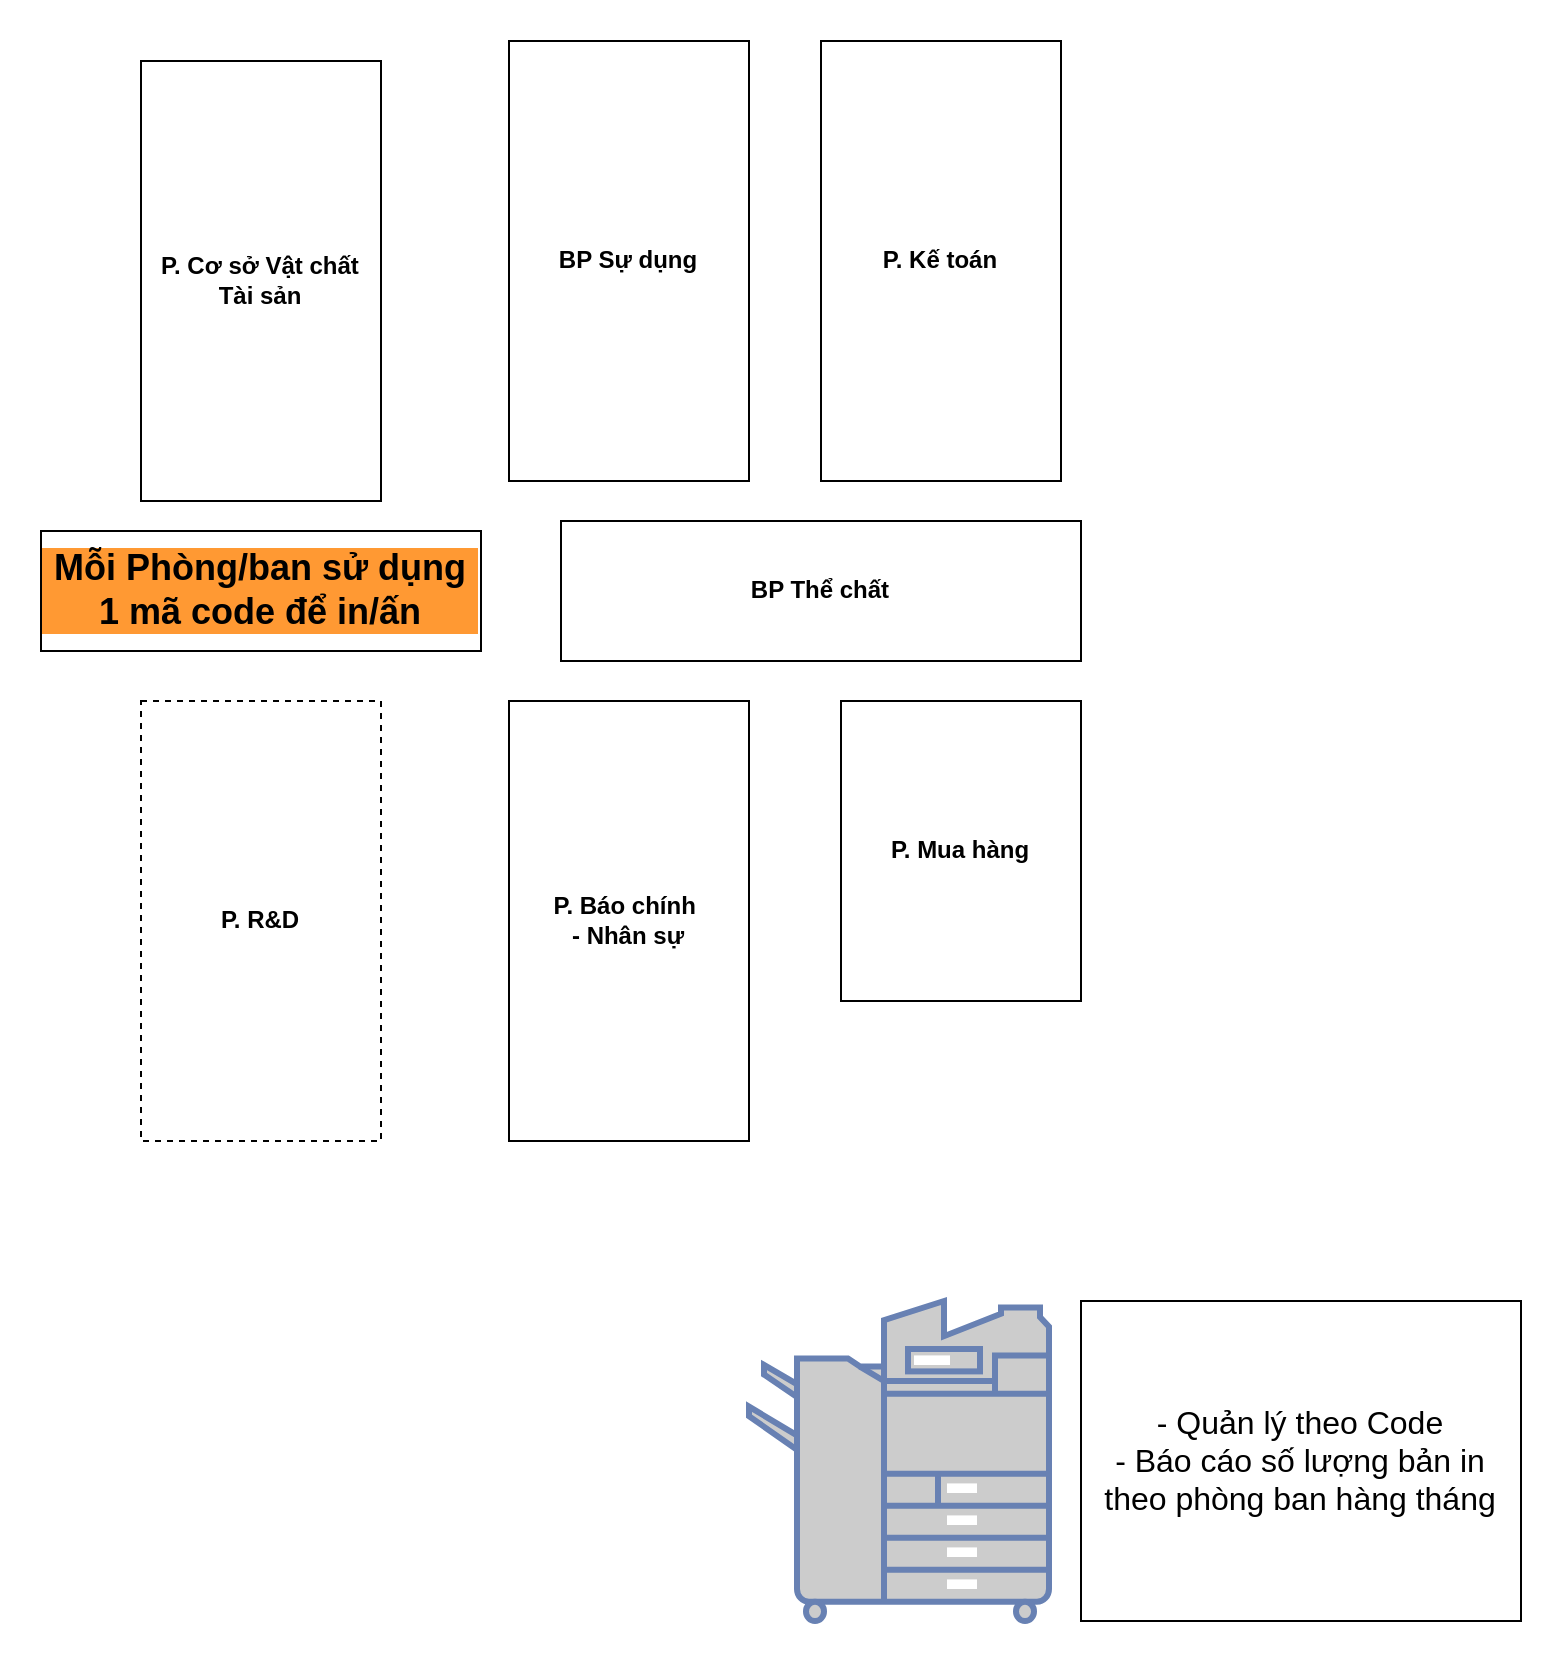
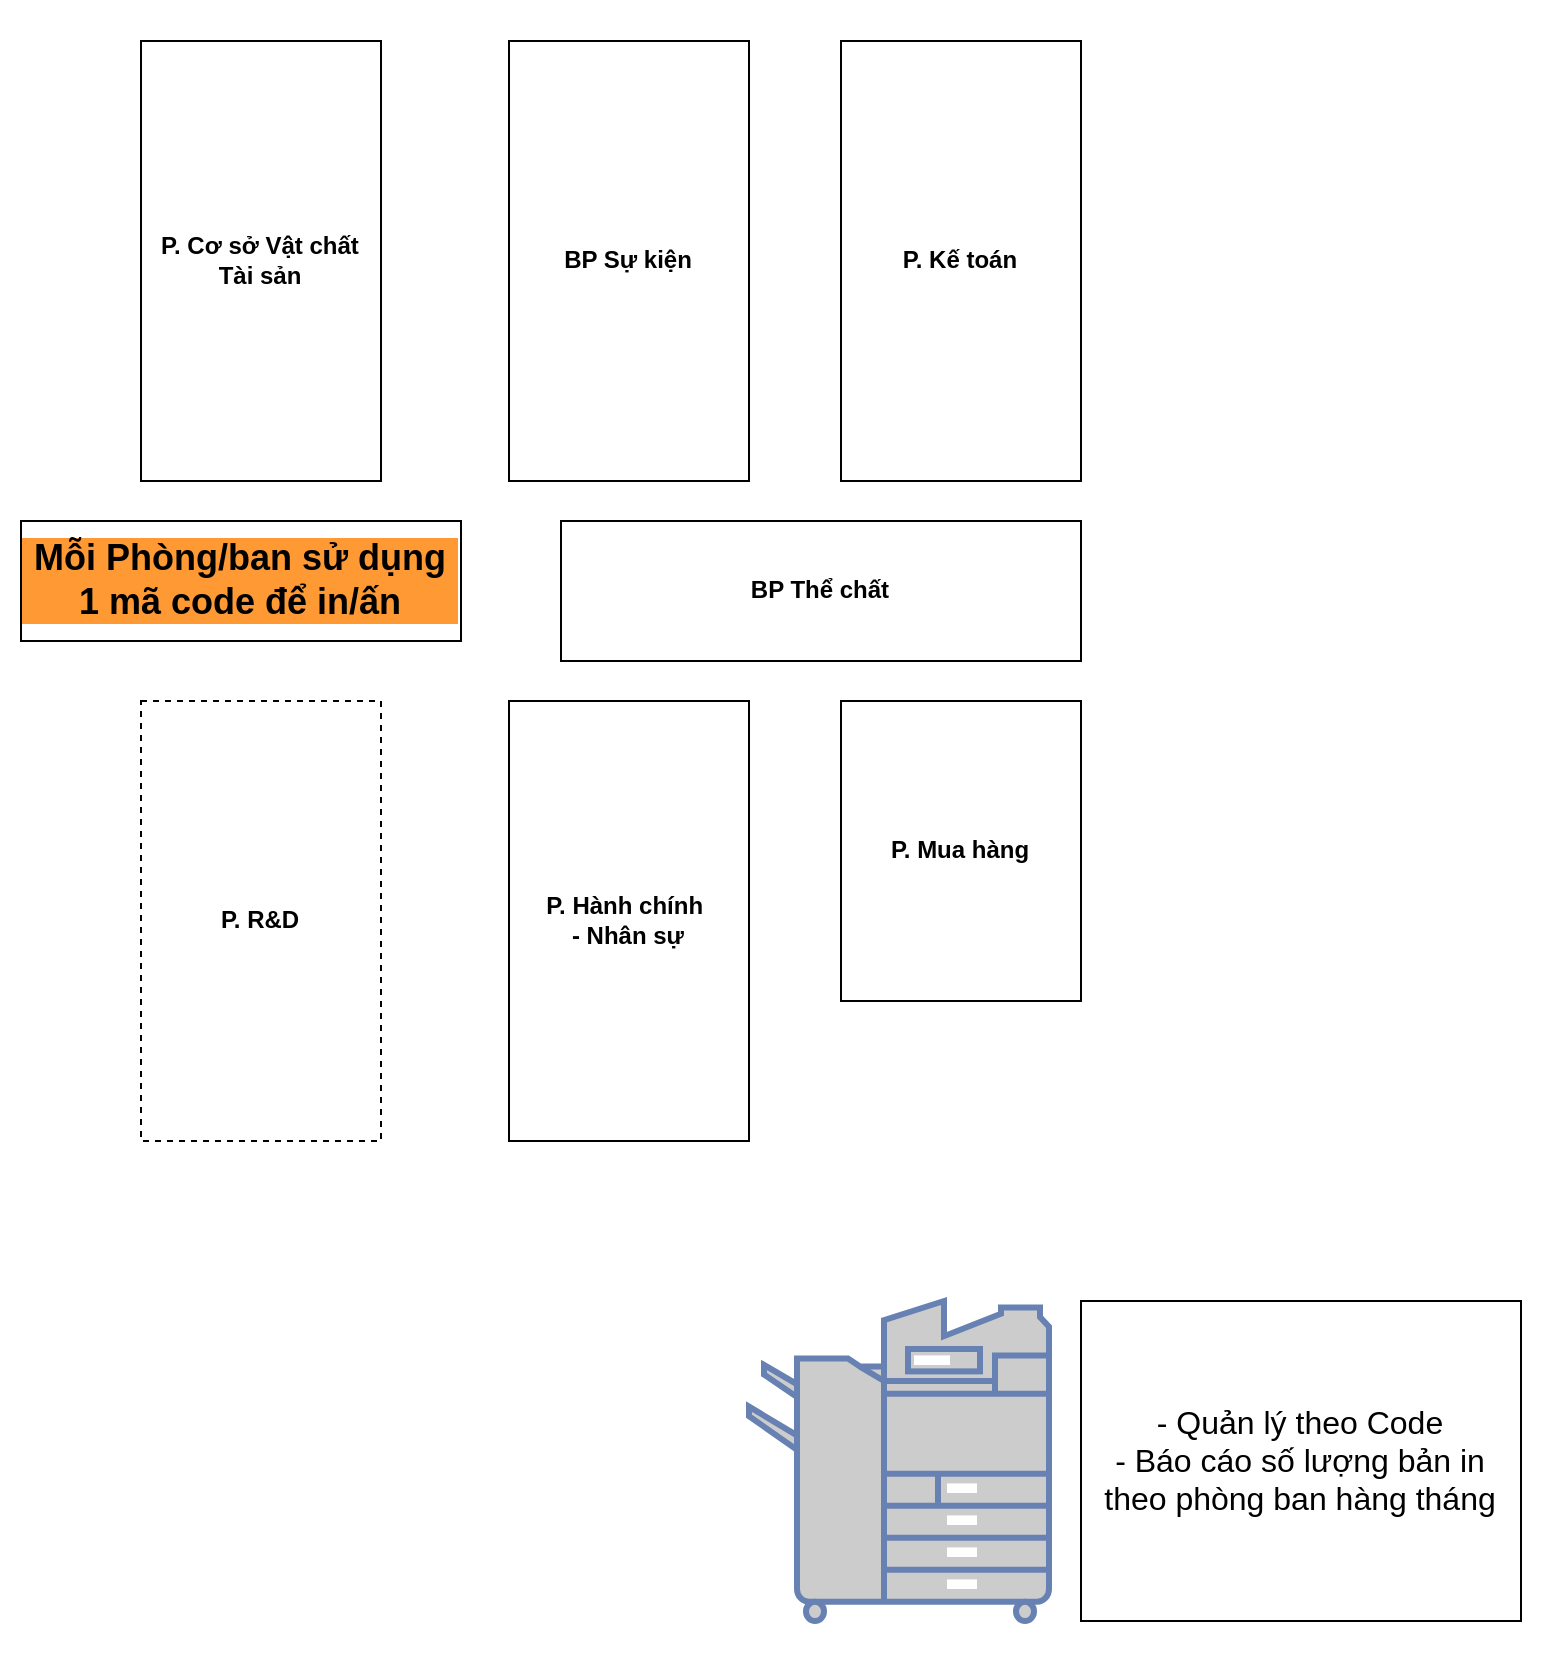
node "BP Sự dụng": label "BP Sự dụng" -> "BP Sự kiện"
node "P. Kế toán": moved (941, 261) -> (961, 261)
node "P. Cơ sở Vật chất Tài sản": moved (261, 281) -> (261, 261)
node "Mỗi Phòng/ban sử dụng 1 mã code để in/ấn": moved (261, 591) -> (241, 581)
node "P. Báo chính - Nhân sự": label "P. Báo chính - Nhân sự" -> "P. Hành chính - Nhân sự"
